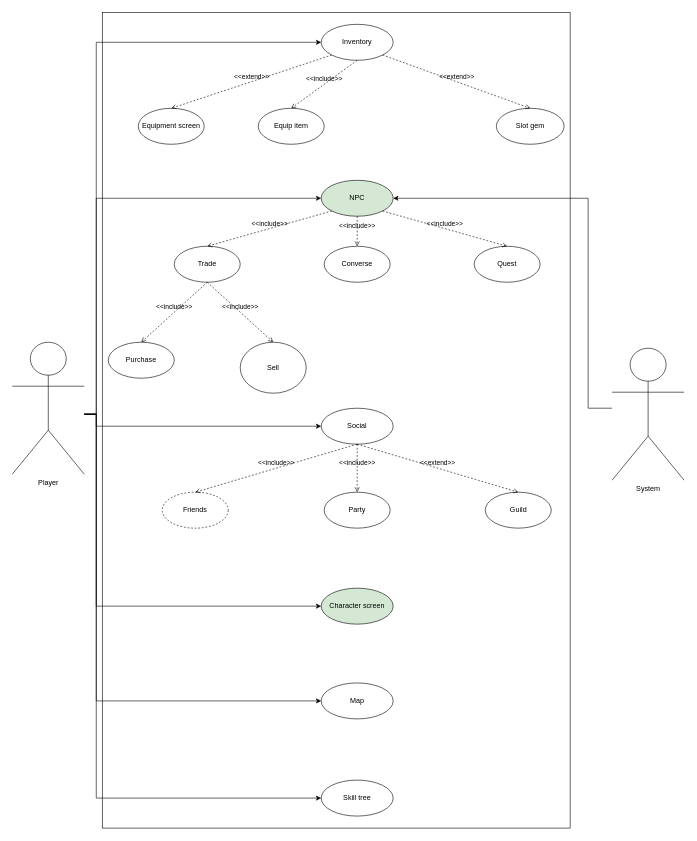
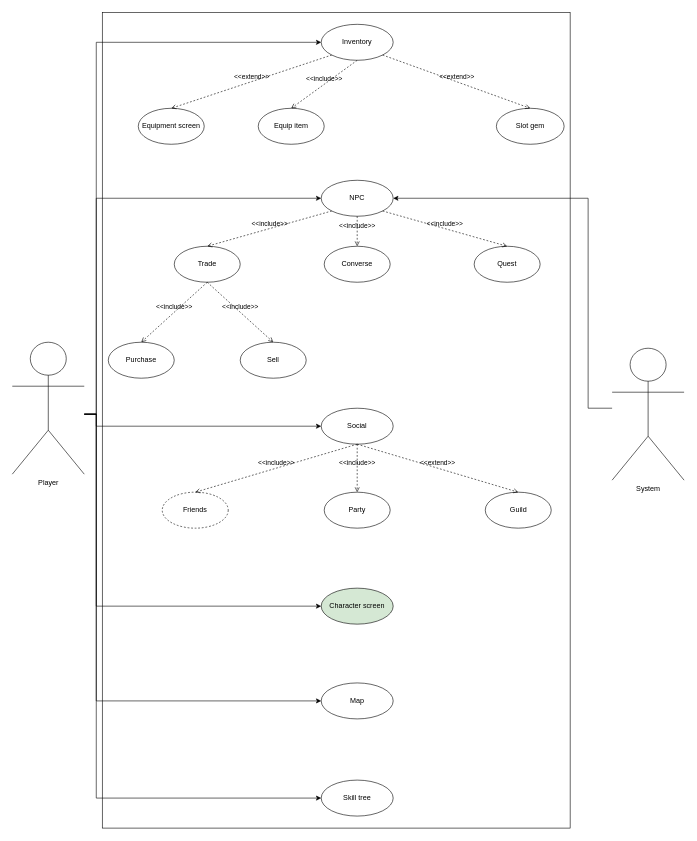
node "NPC": fillcolor #d5e8d4 -> #ffffff
node "Sell": size 66x51 -> 66x36
